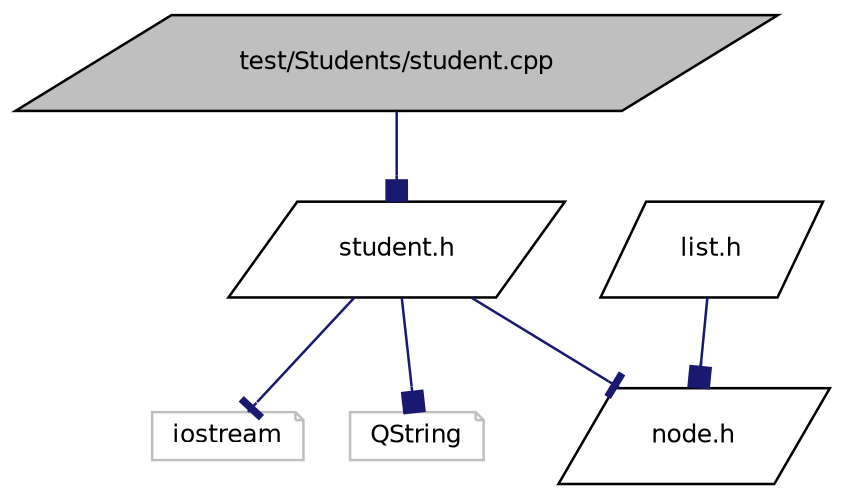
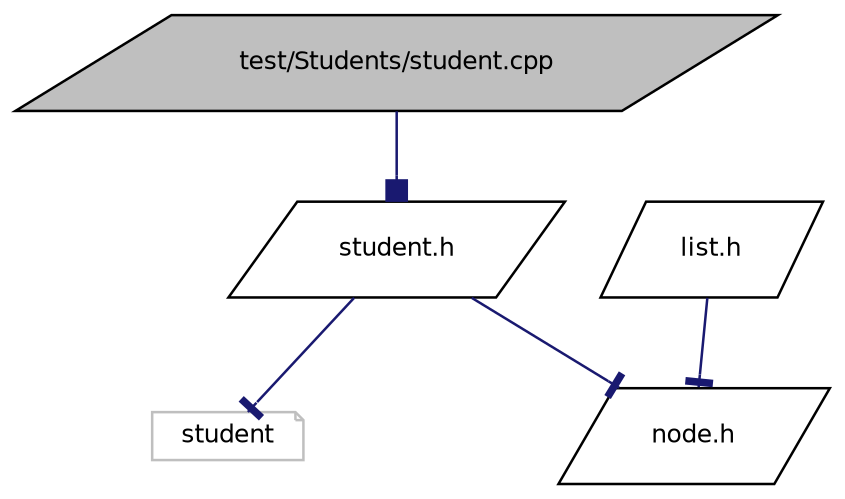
edge "list.h" -> "node.h": arrowhead box -> tee
node "iostream": label "iostream" -> "student"
node "QString": removed
